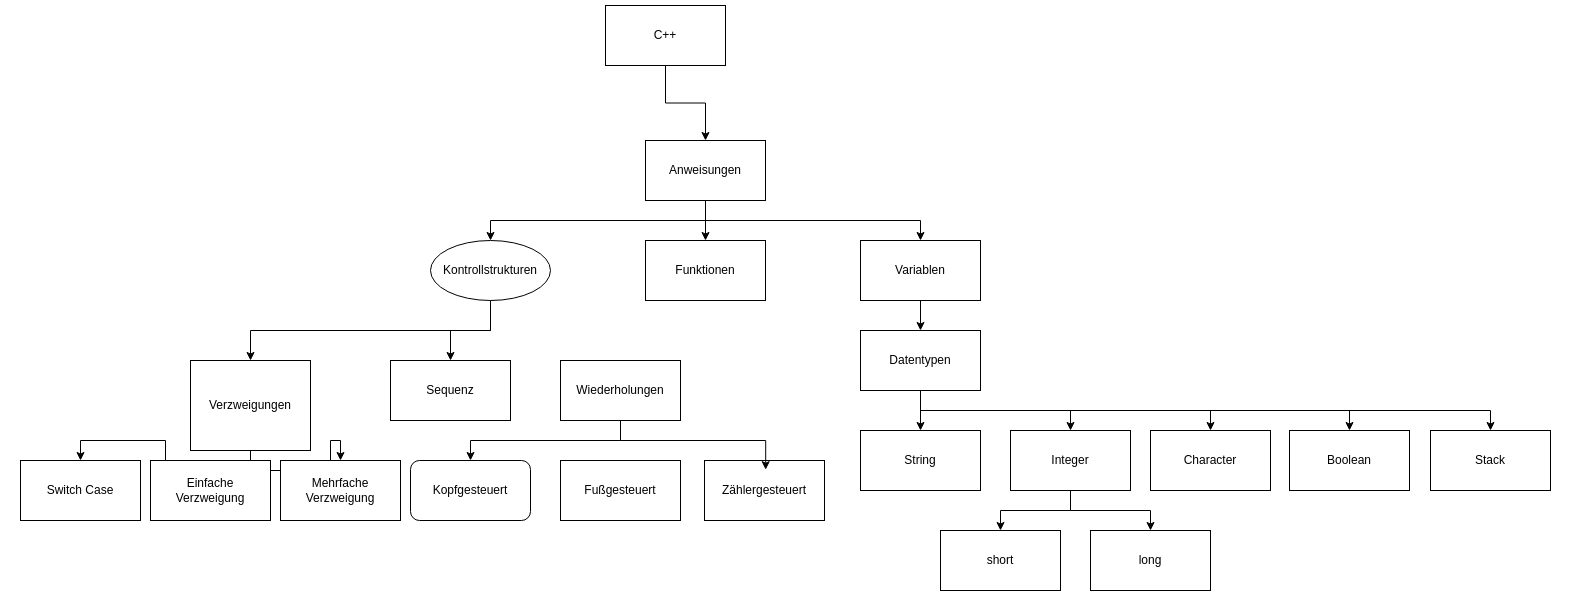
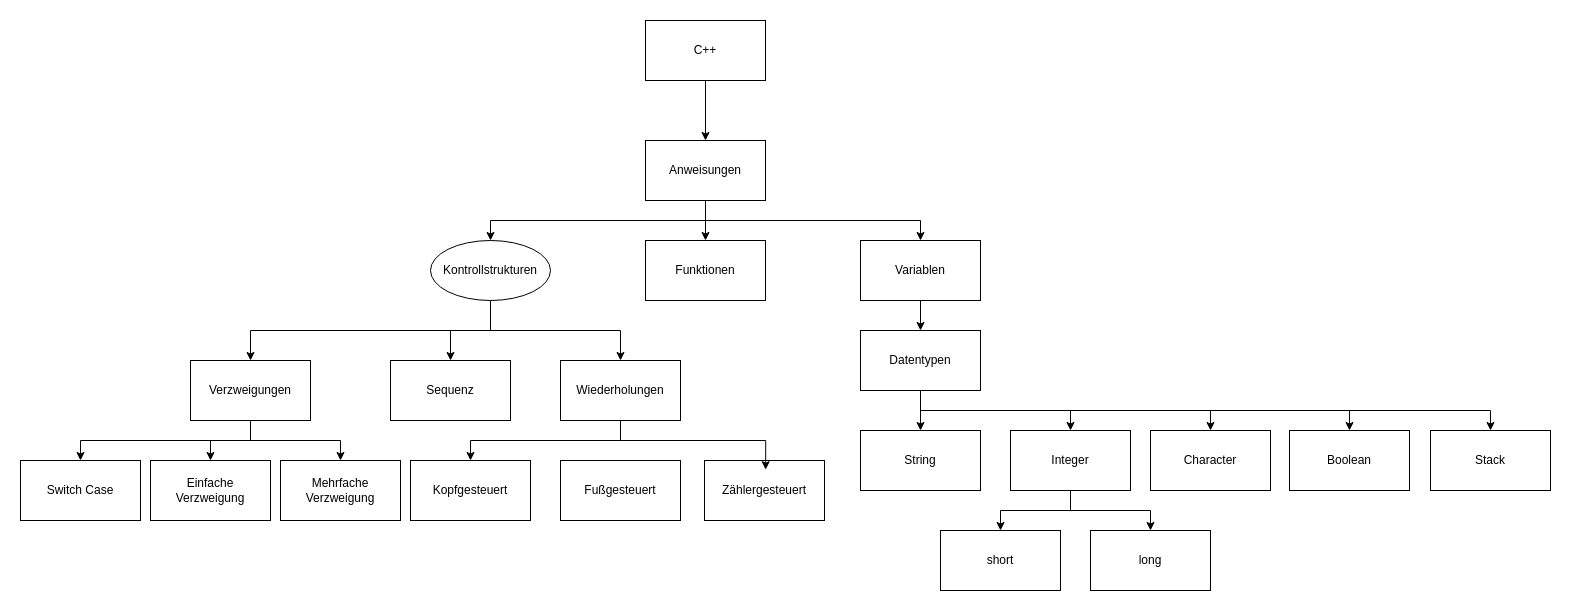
node "C++": moved (666, 36) -> (706, 51)
edge "Kontrollstrukturen" -> "Wiederholungen": added
node "Verzweigungen": size 120x90 -> 120x60
node "Kopfgesteuert": shape rounded rectangle -> rectangle
